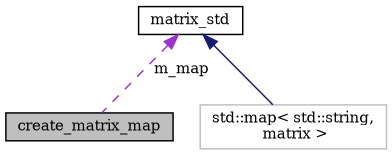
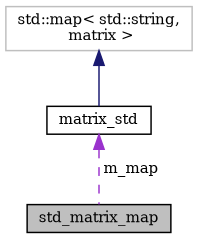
edge "std::map< std::string, matrix >" -> "matrix_std": reversed
node "create_matrix_map": label "create_matrix_map" -> "std_matrix_map"
